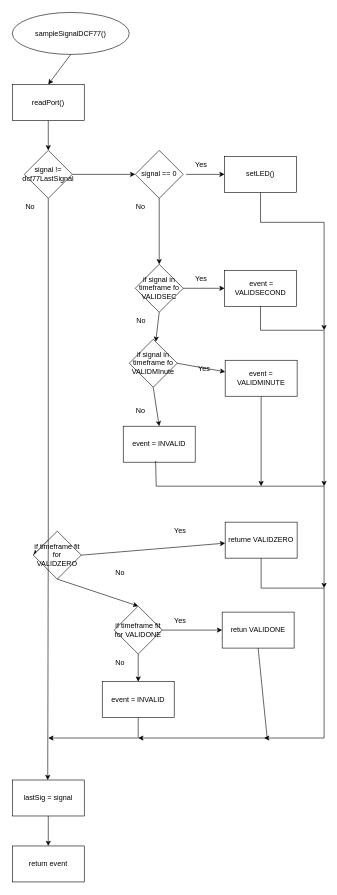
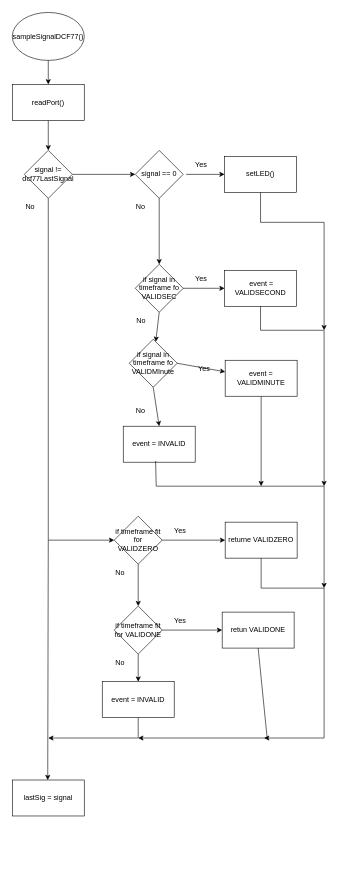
node "sampleSignalDCF77()": size 117x42 -> 72x48
node "if timeframe fit for VALIDZERO": moved (57, 555) -> (138, 540)
edge "lastSig = signal" -> "return event": removed
node "return event": removed
